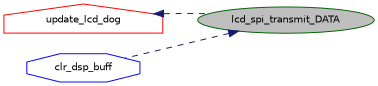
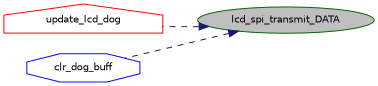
edge "lcd_spi_transmit_DATA" -> "update_lcd_dog": reversed
node "clr_dsp_buff": label "clr_dsp_buff" -> "clr_dog_buff"
